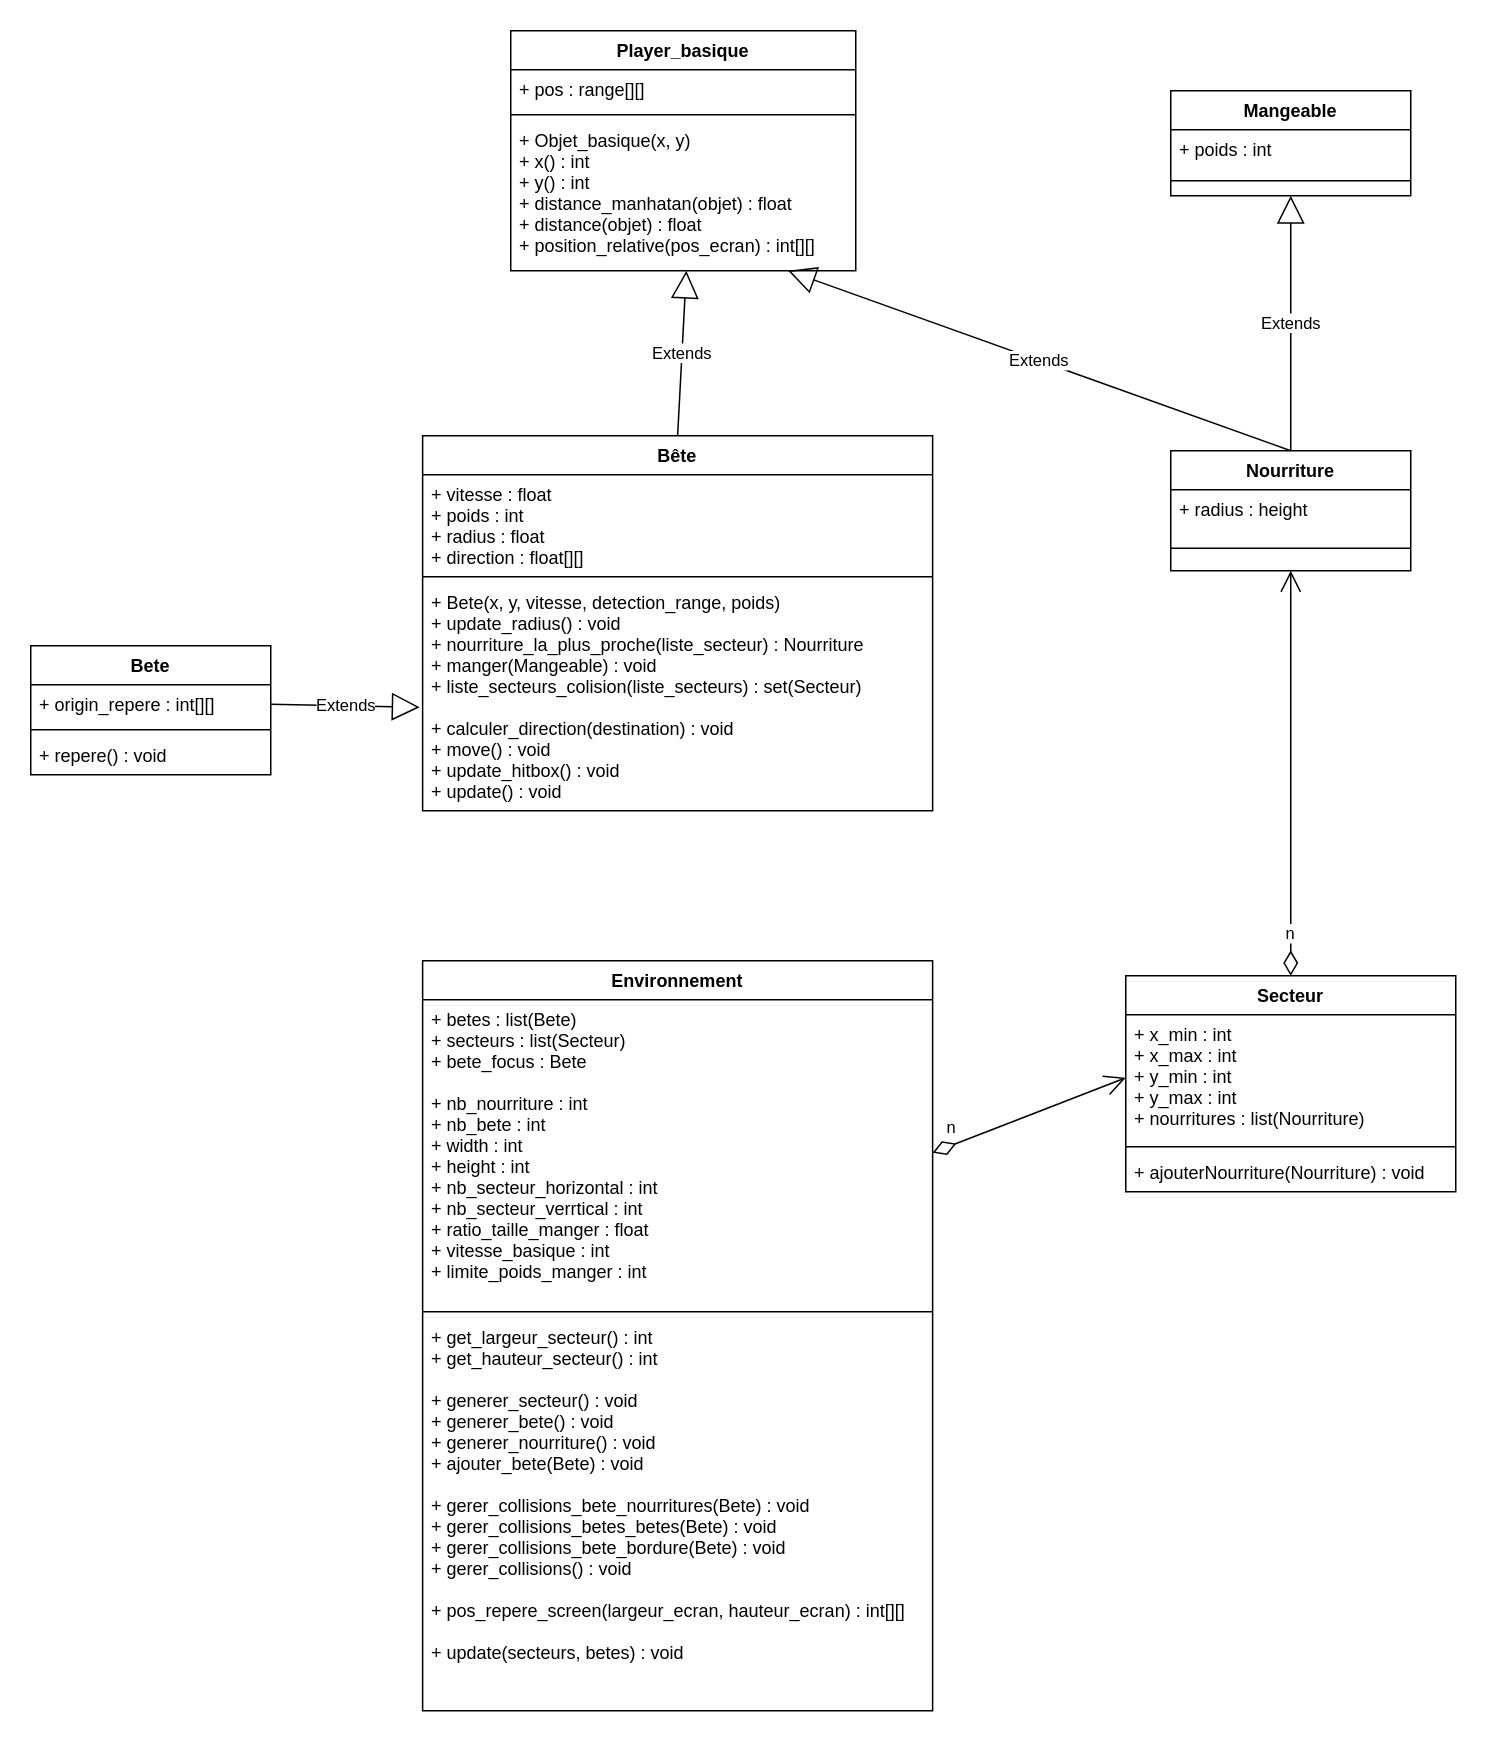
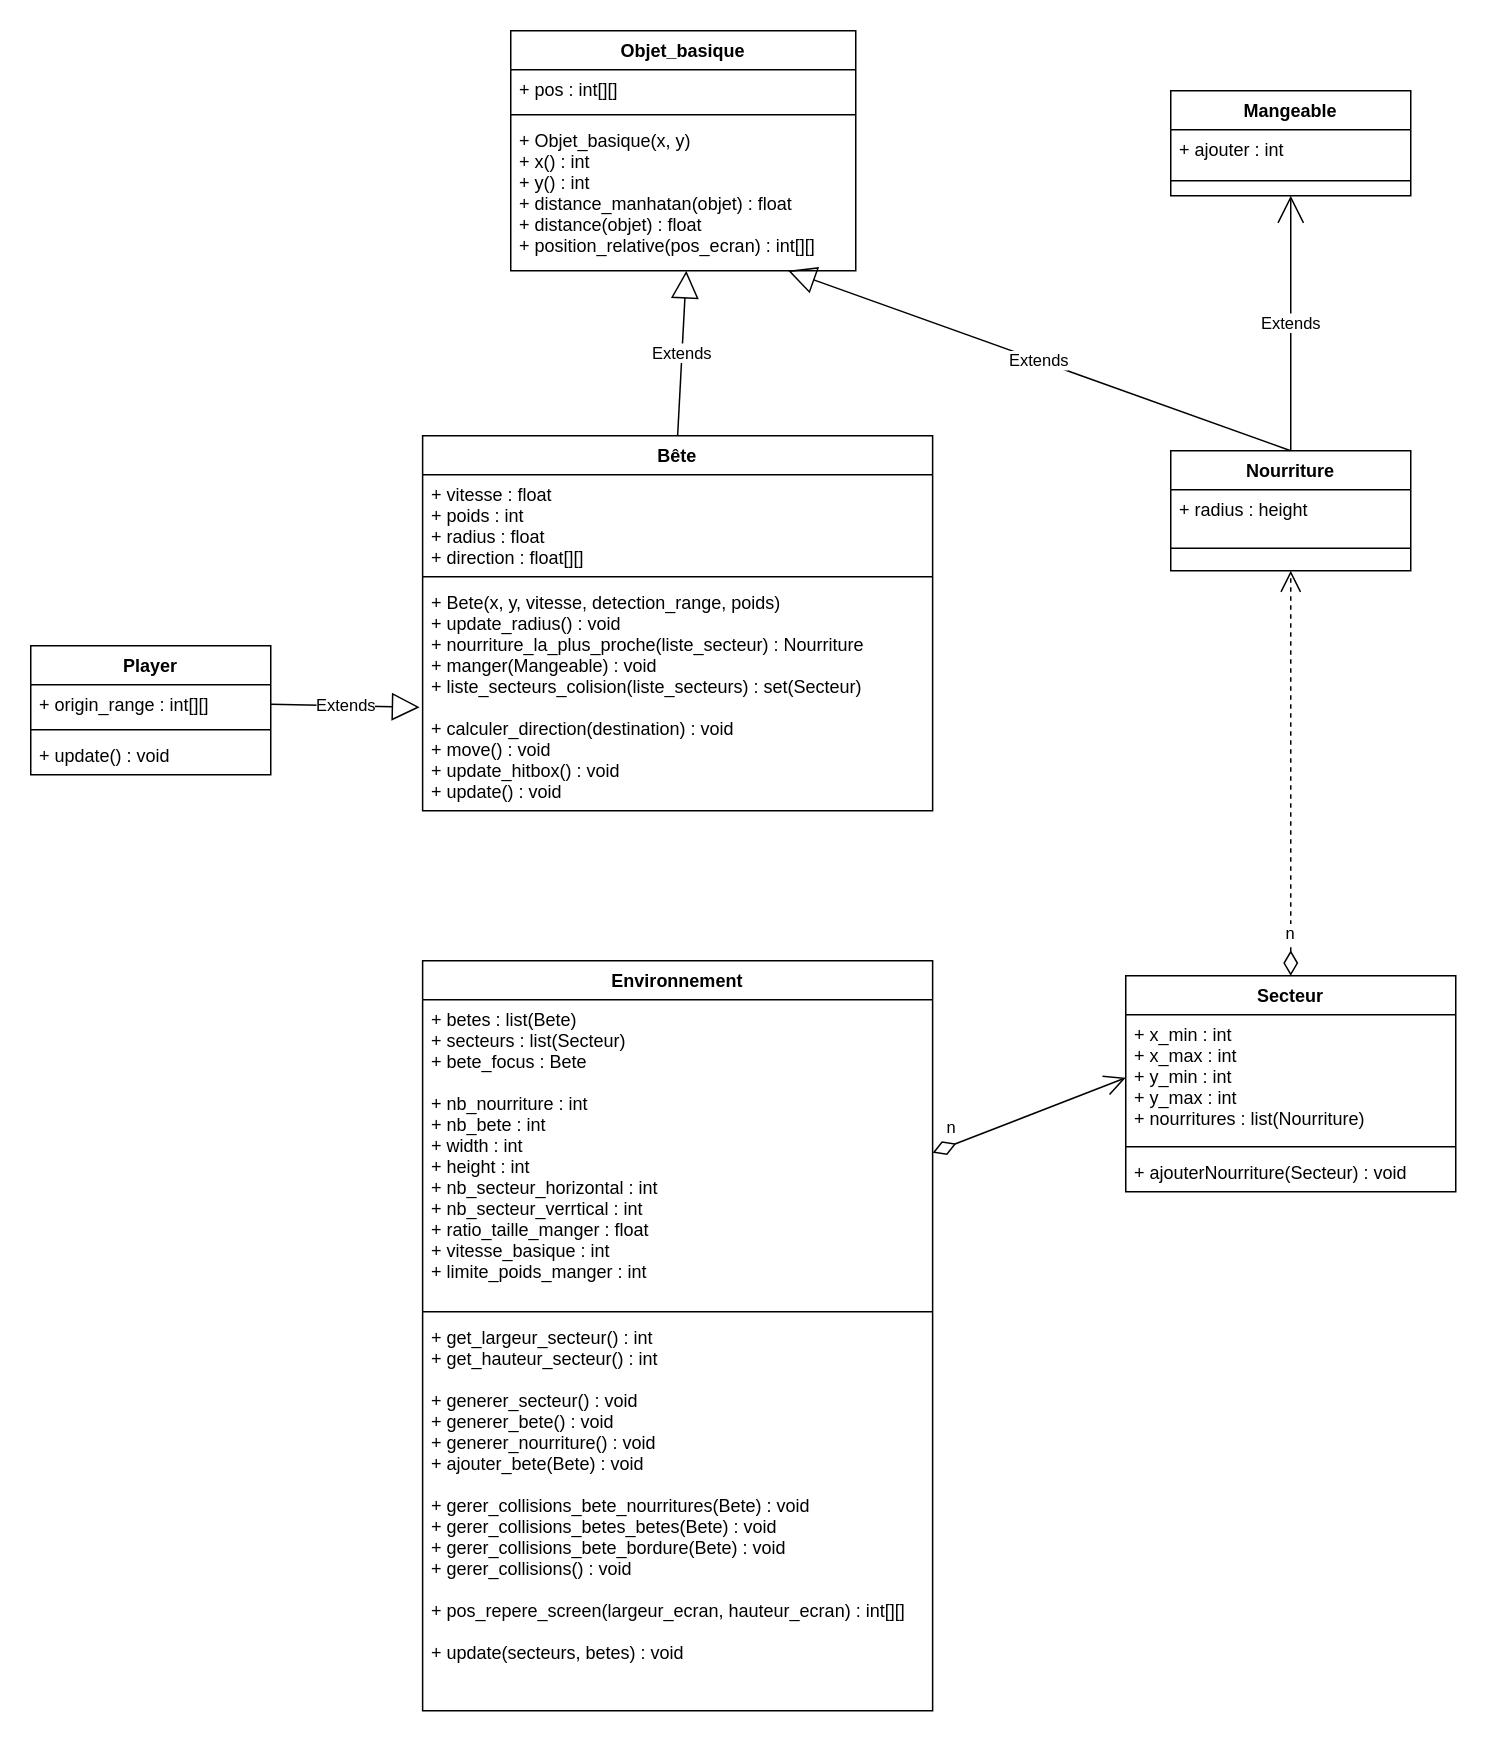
node "Player_basique": label "Player_basique" -> "Objet_basique"
node "+ pos : range[][]": label "+ pos : range[][]" -> "+ pos : int[][]"
node "+ poids : int": label "+ poids : int" -> "+ ajouter : int"
edge "Nourriture" -> "Mangeable": arrowhead block -> open
node "Bete": label "Bete" -> "Player"
node "+ origin_repere : int[][]": label "+ origin_repere : int[][]" -> "+ origin_range : int[][]"
edge "Nourriture" -- "Secteur": style solid -> dashed
node "+ repere() : void": label "+ repere() : void" -> "+ update() : void"
node "+ ajouterNourriture(Nourriture) : void": label "+ ajouterNourriture(Nourriture) : void" -> "+ ajouterNourriture(Secteur) : void"
